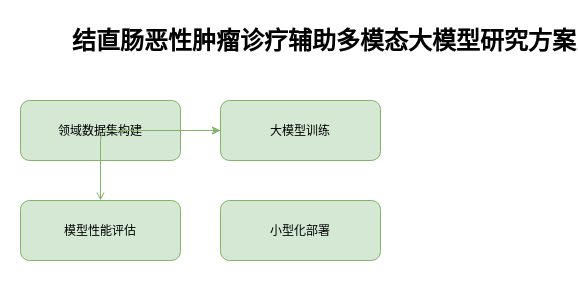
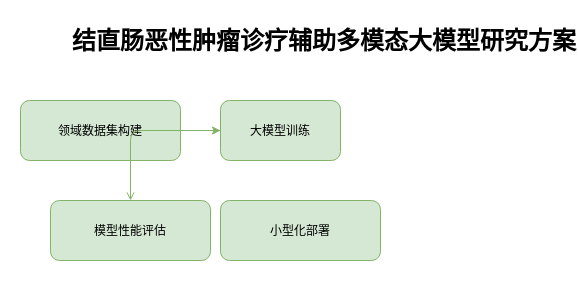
node "大模型训练": size 160x60 -> 120x60
node "模型性能评估": moved (101, 231) -> (131, 231)
